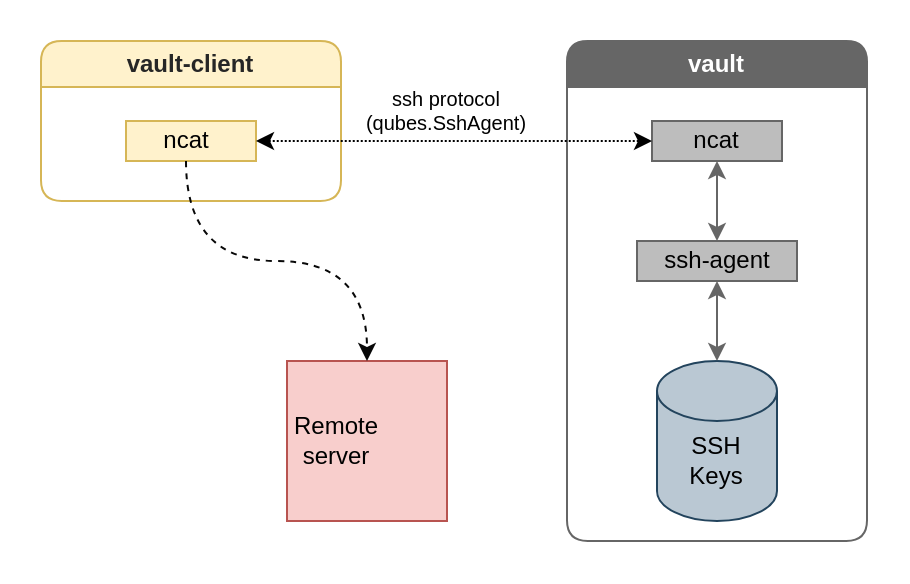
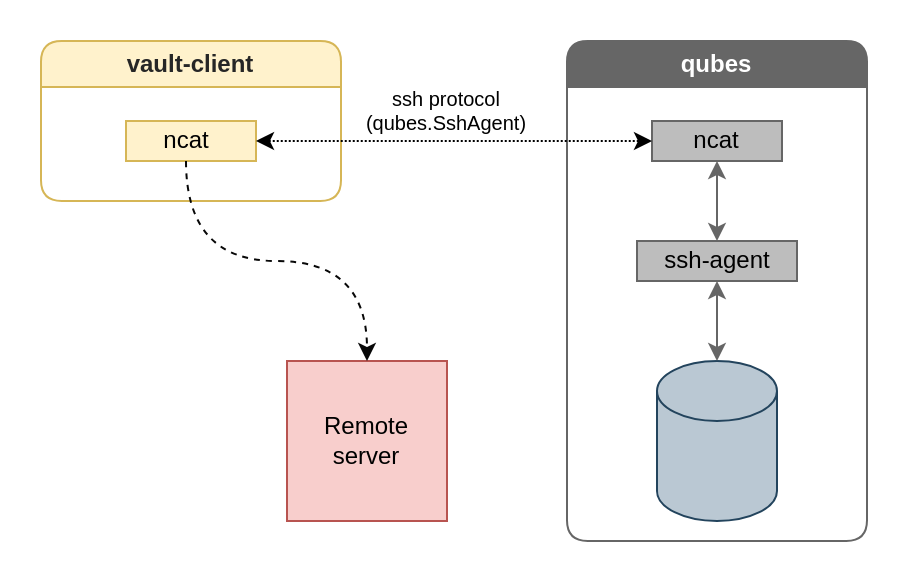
node "vault": label "vault" -> "qubes"
node "Remote server": moved (337, 441) -> (367, 441)
node "SSH Keys": removed
